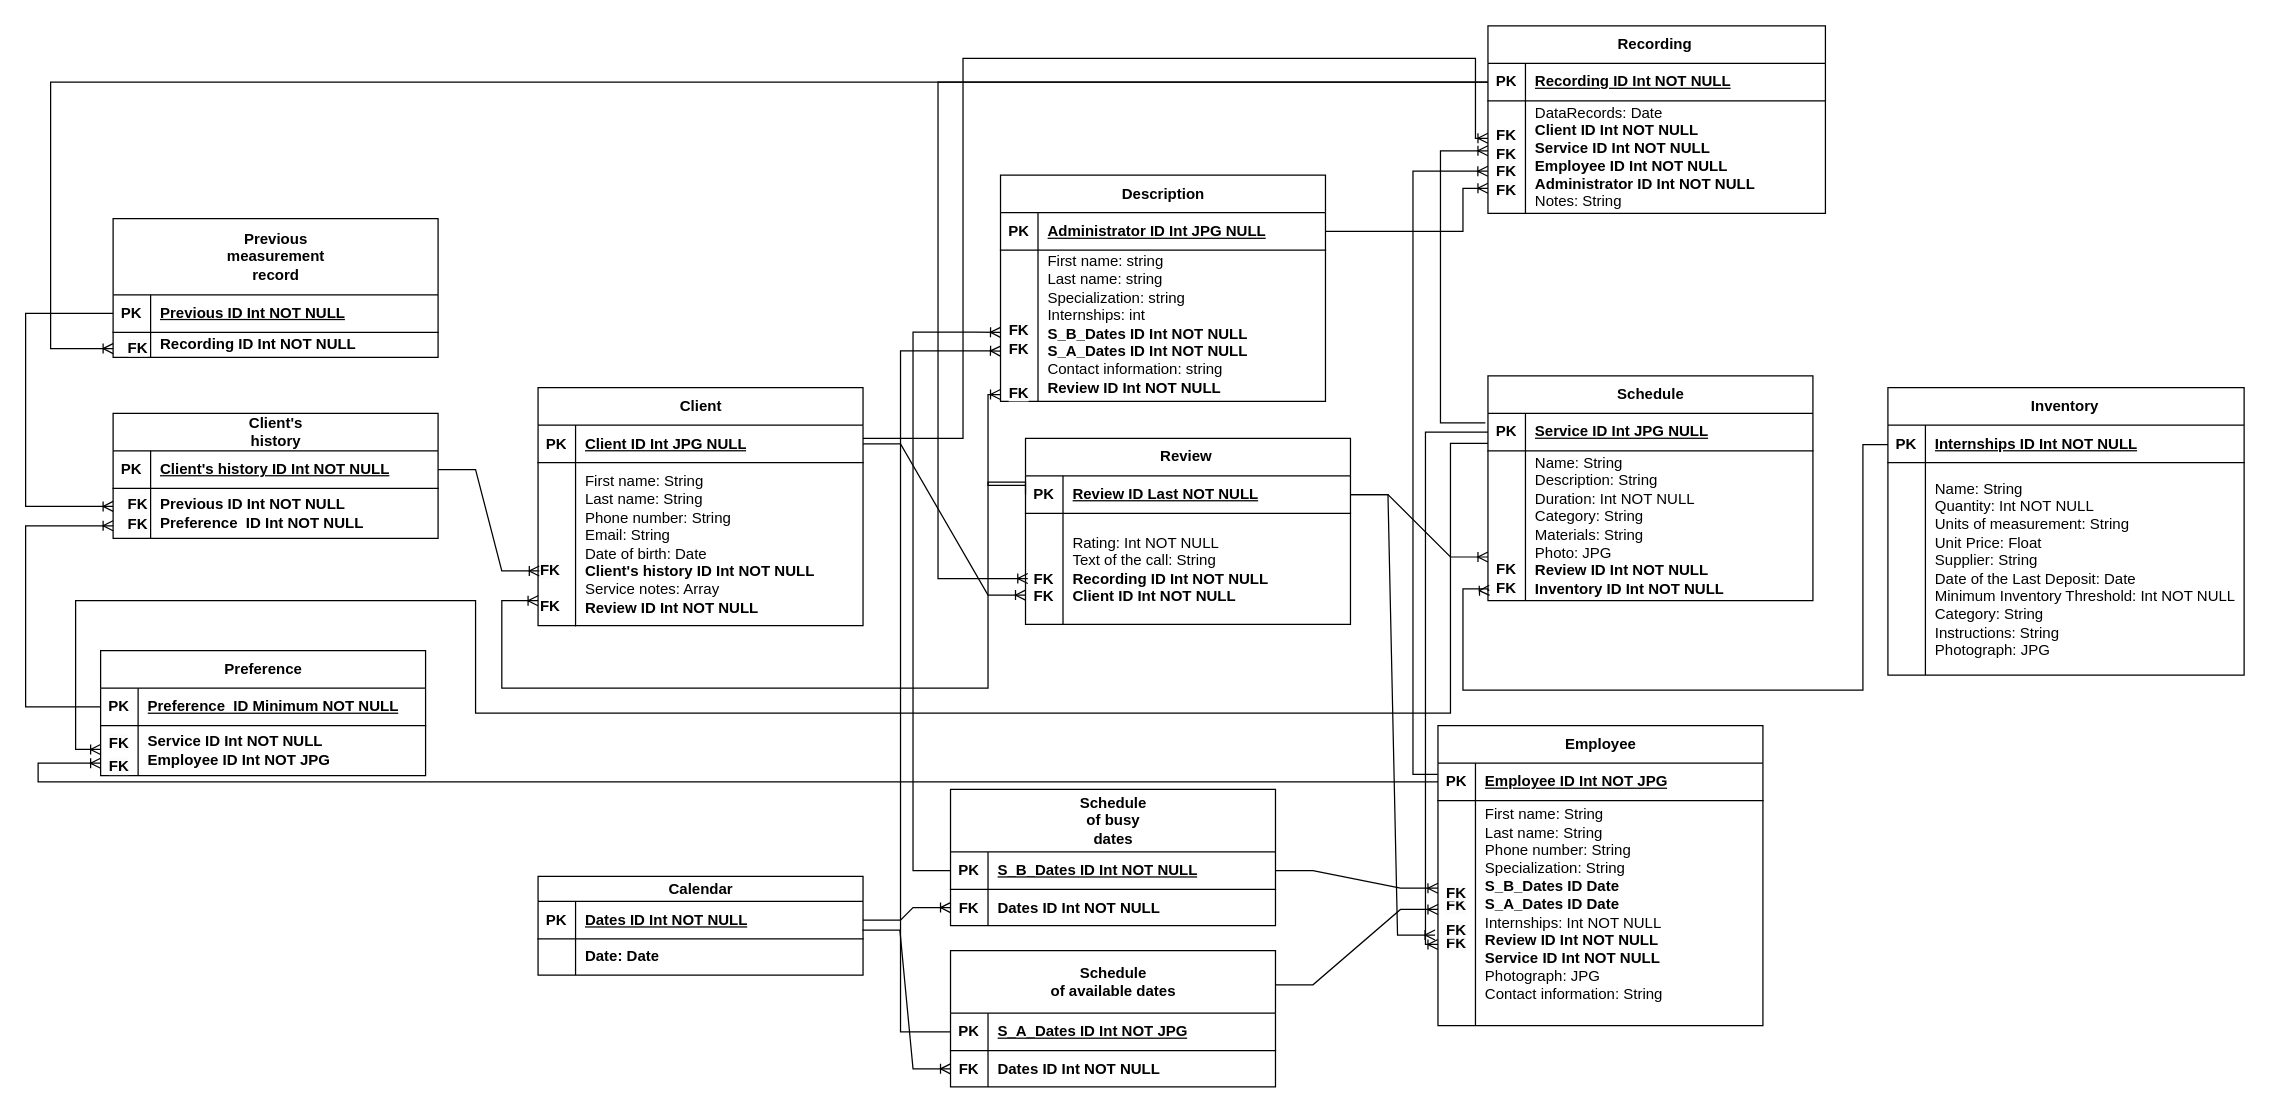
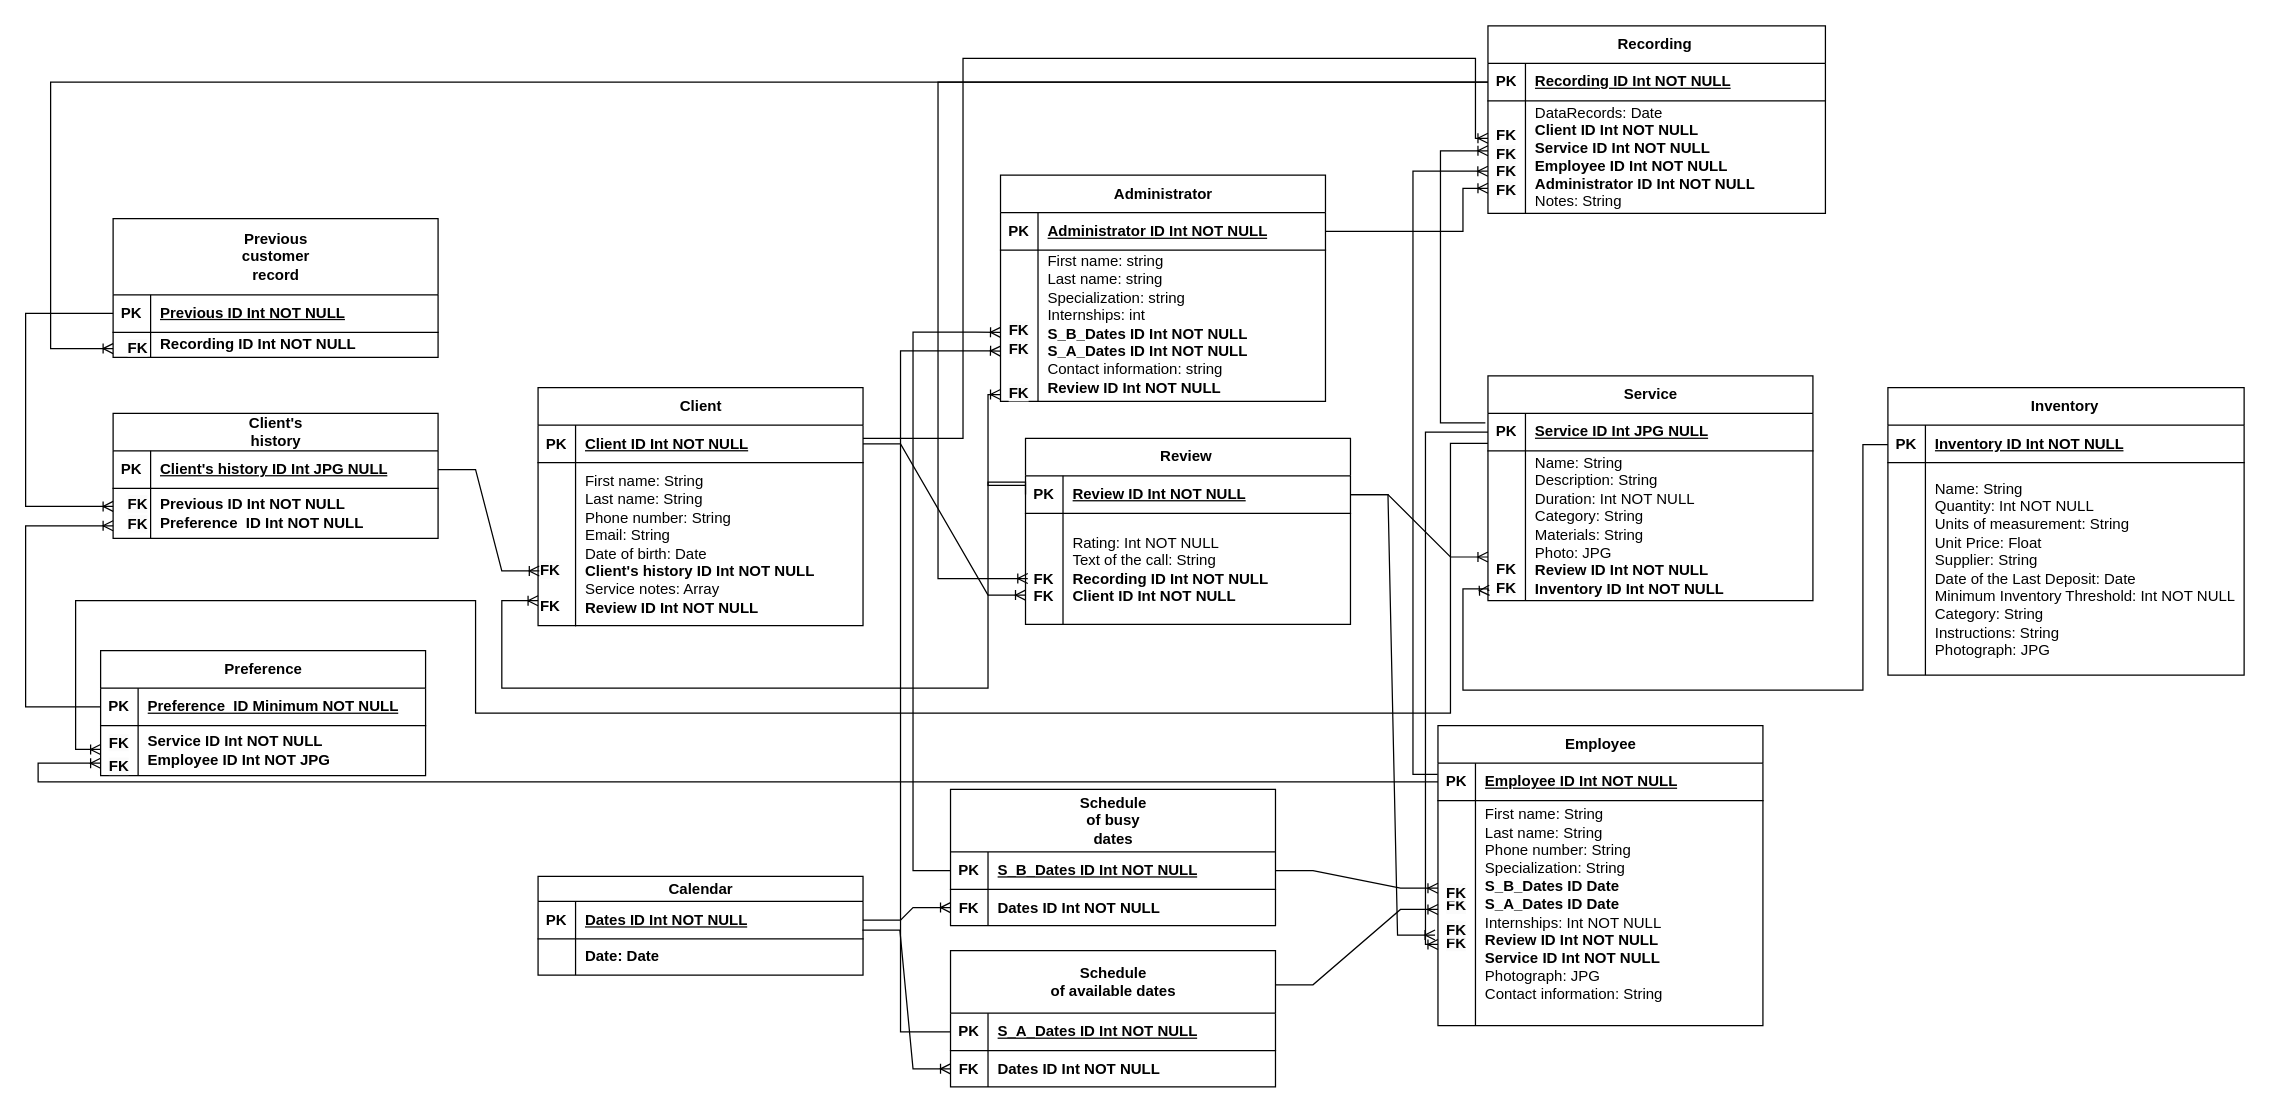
node "Description": label "Description" -> "Administrator"
node "Administrator ID Int JPG NULL": label "Administrator ID Int JPG NULL" -> "Administrator ID Int NOT NULL"
node "Previous measurement record": label "Previous measurement record" -> "Previous customer record"
node "Schedule": label "Schedule" -> "Service"
node "Client ID Int JPG NULL": label "Client ID Int JPG NULL" -> "Client ID Int NOT NULL"
node "Internships ID Int NOT NULL": label "Internships ID Int NOT NULL" -> "Inventory ID Int NOT NULL"
node "Client's history ID Int NOT NULL": label "Client's history ID Int NOT NULL" -> "Client's history ID Int JPG NULL"
node "Review ID Last NOT NULL": label "Review ID Last NOT NULL" -> "Review ID Int NOT NULL"
node "Employee ID Int NOT JPG": label "Employee ID Int NOT JPG" -> "Employee ID Int NOT NULL"
node "S_A_Dates ID Int NOT JPG": label "S_A_Dates ID Int NOT JPG" -> "S_A_Dates ID Int NOT NULL"
